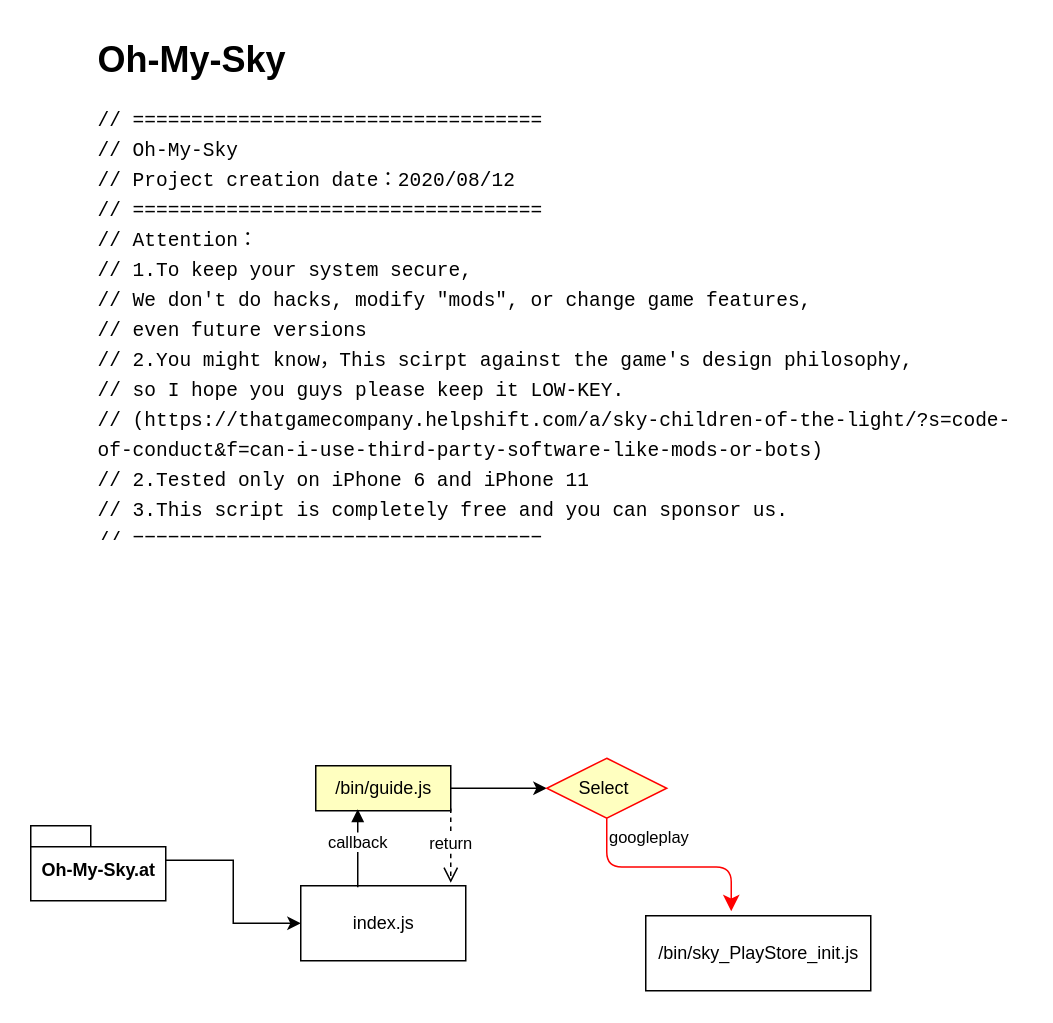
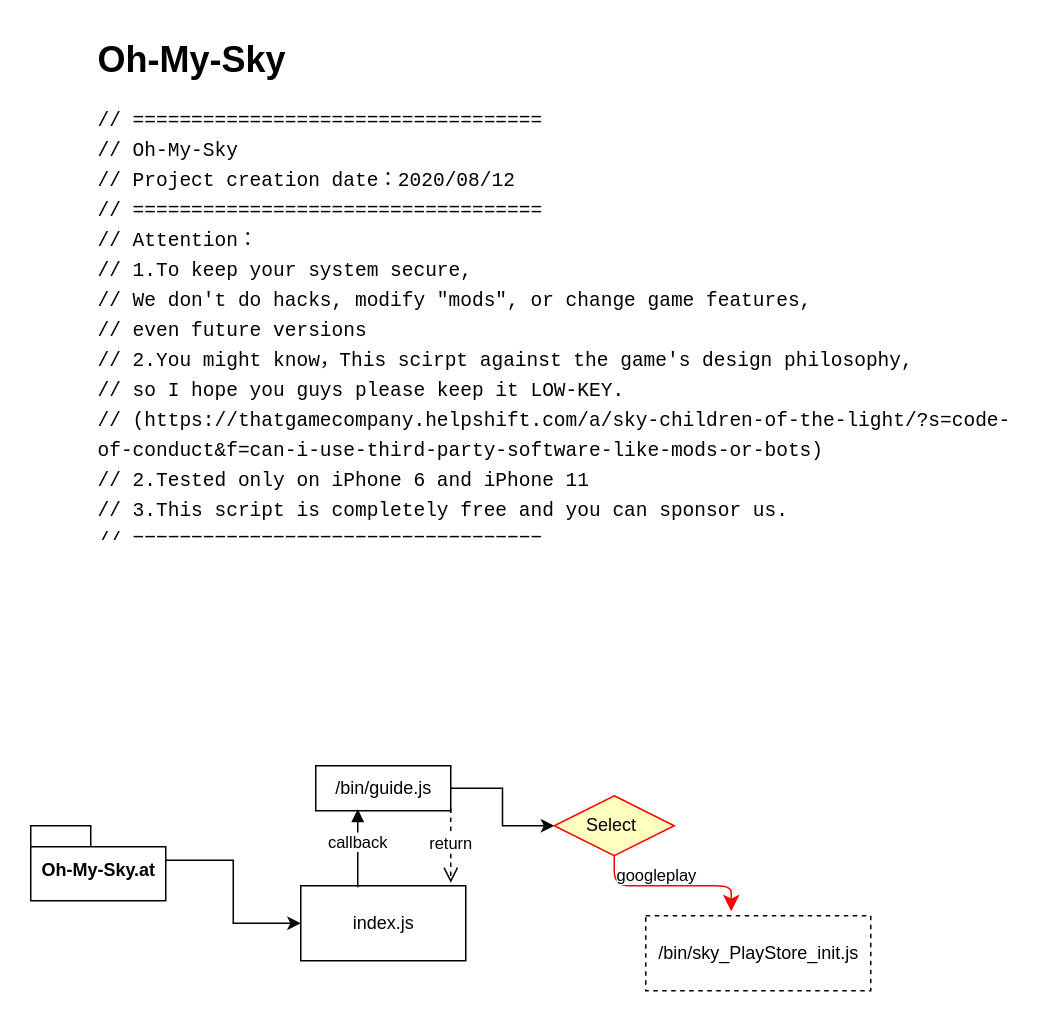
node "/bin/guide.js": fillcolor #ffffc0 -> #ffffff
node "Select": moved (607, 788) -> (614, 826)
node "/bin/sky_PlayStore_init.js": style solid -> dashed
